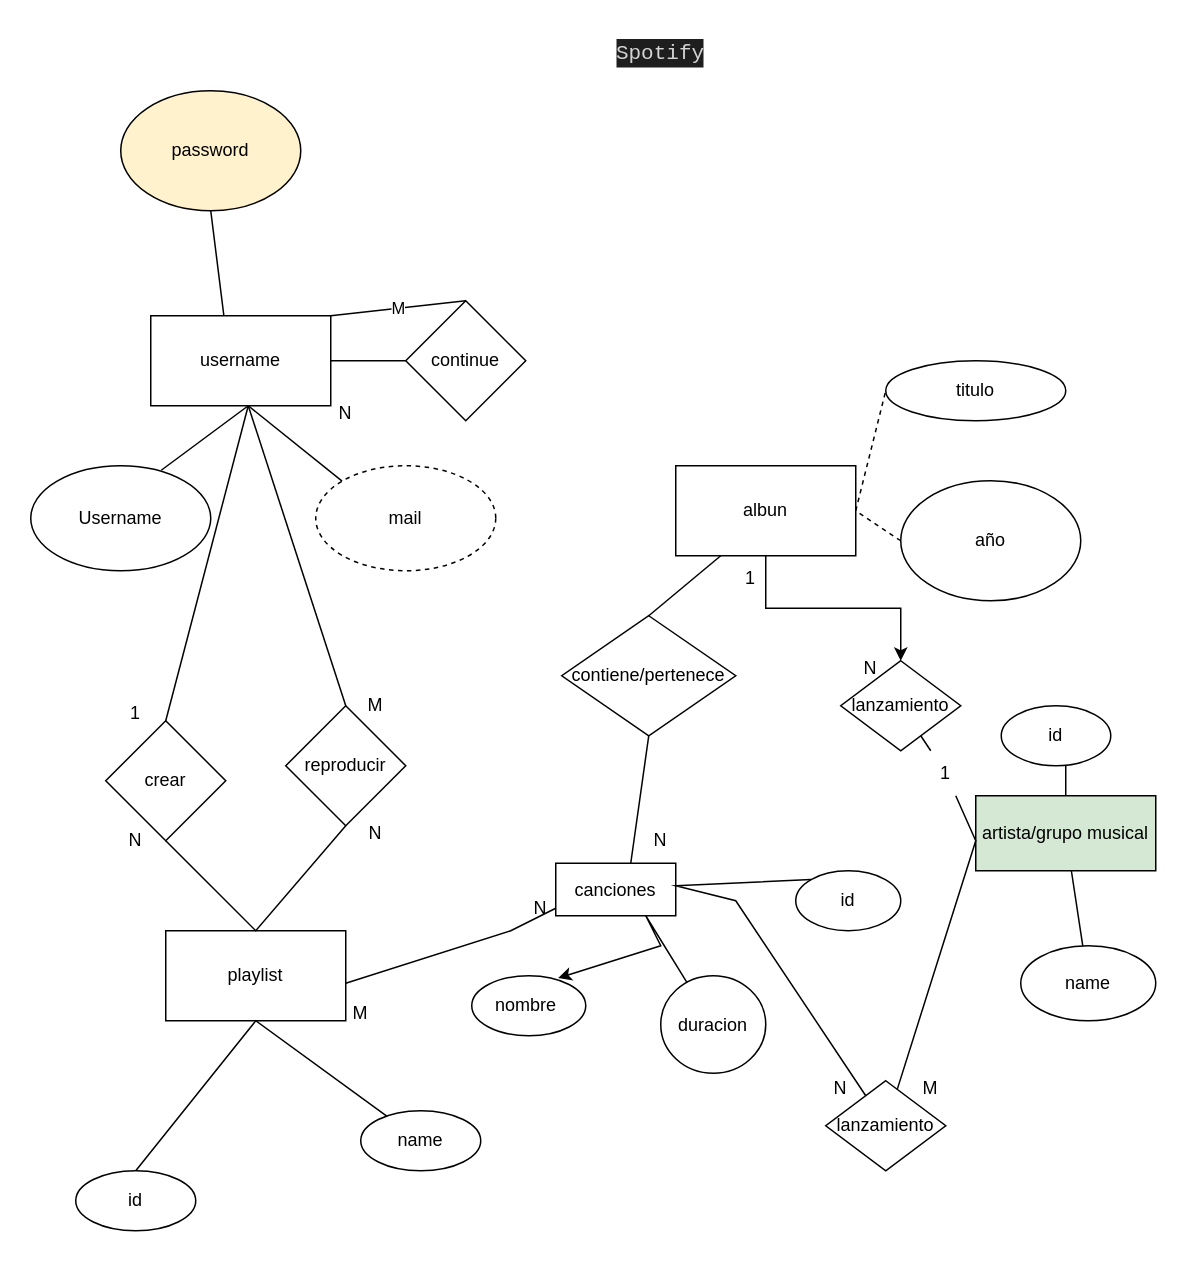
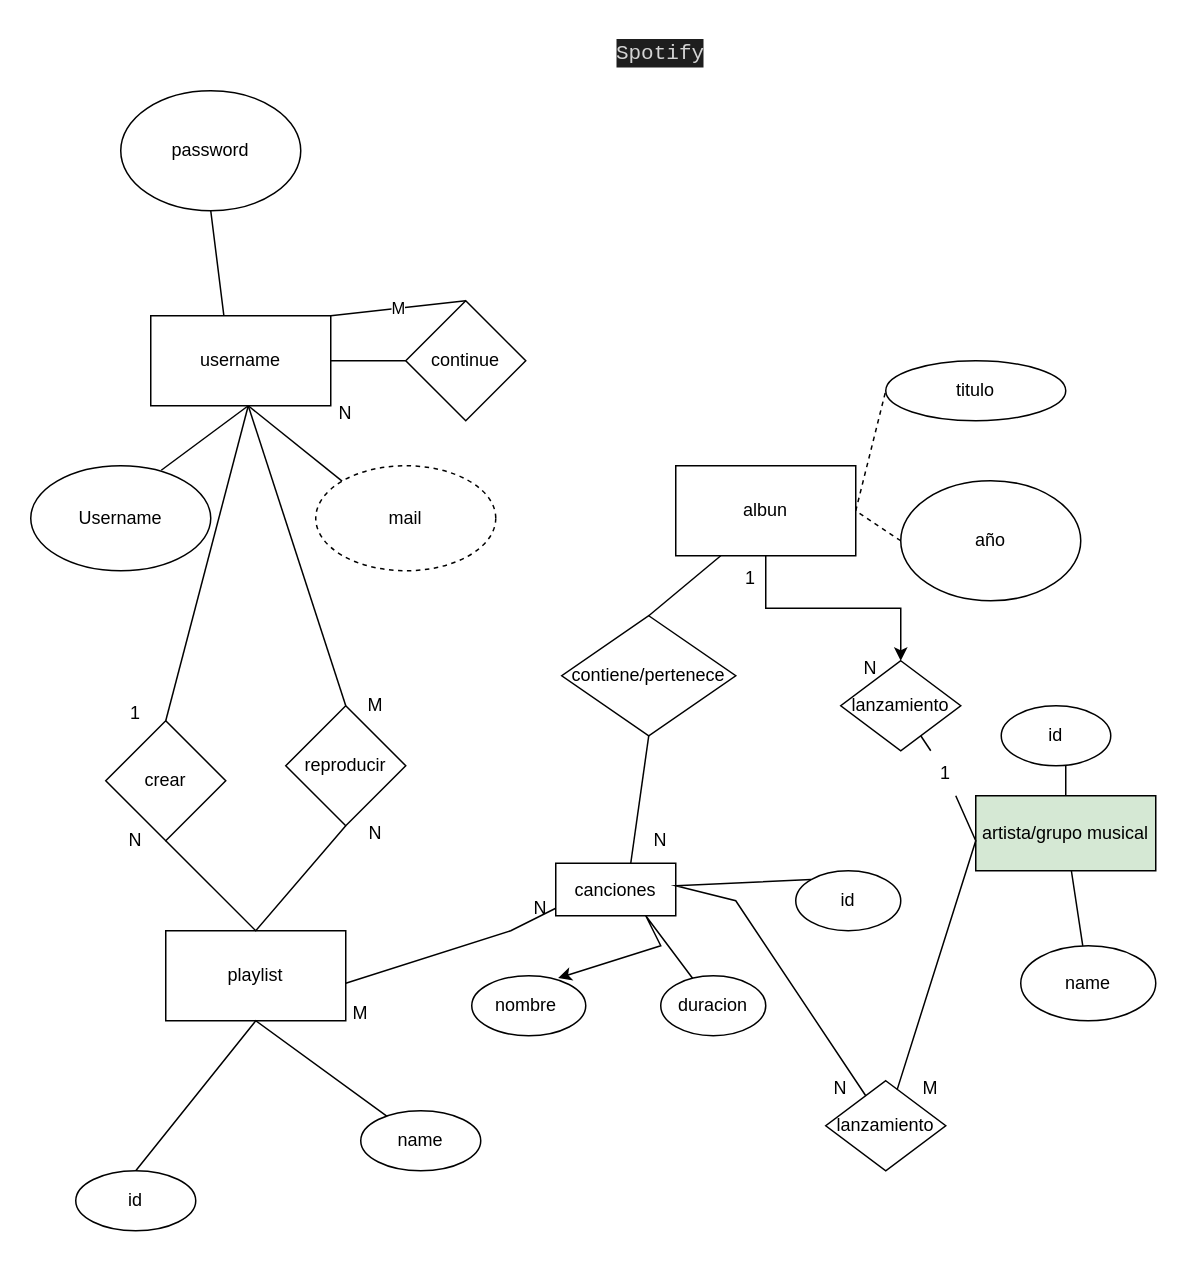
node "password": fillcolor #fff2cc -> #ffffff
node "duracion": size 105x98 -> 105x60
